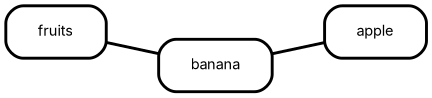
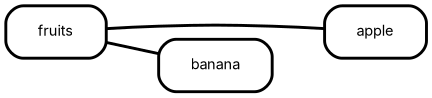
edge "apple" -- "banana": now "apple" -- "fruits"
